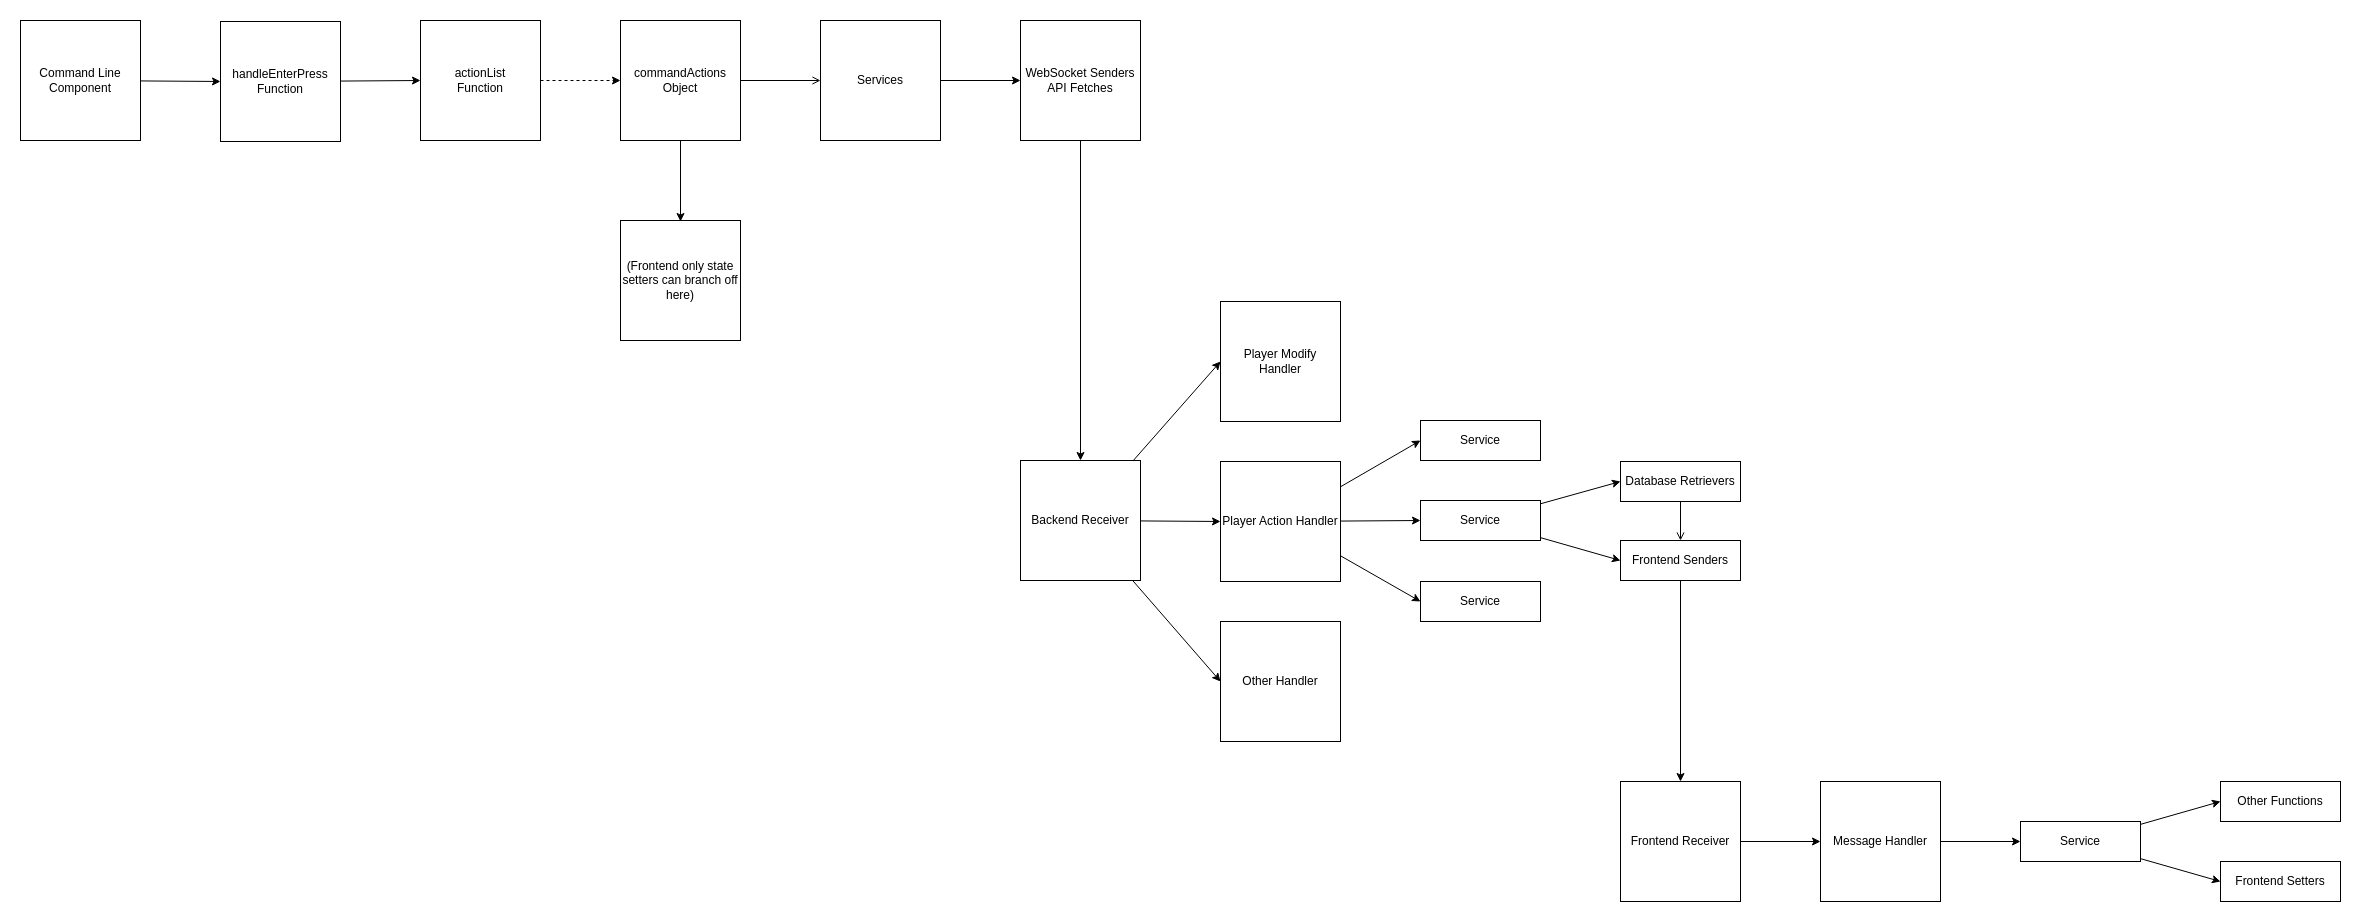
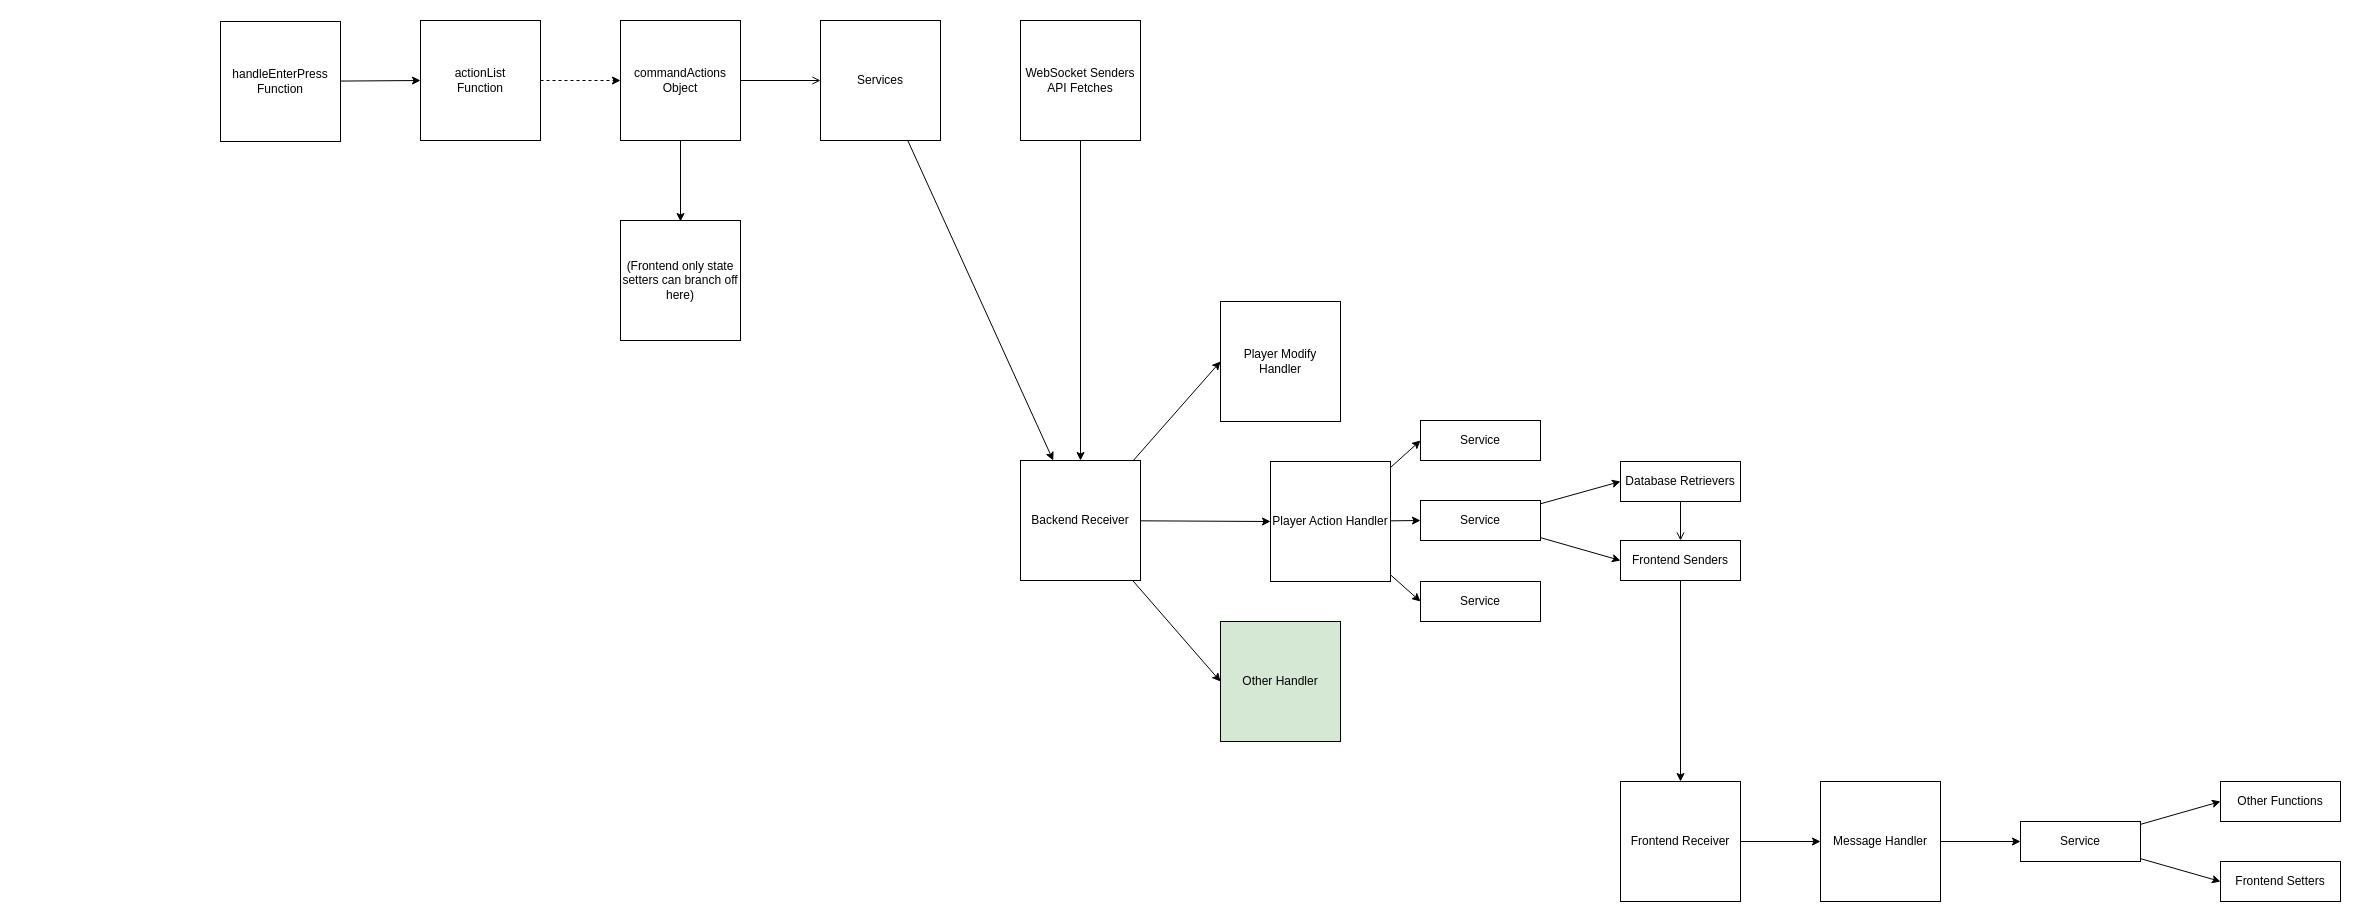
node "Command Line Component": removed
edge "Command Line Component" -> "handleEnterPress Function": removed
edge "Services" -> "WebSocket Senders API Fetches": now "Services" -> "Backend Receiver"
node "Player Action Handler": moved (1281, 522) -> (1331, 522)
node "Other Handler": fillcolor #ffffff -> #d5e8d4
